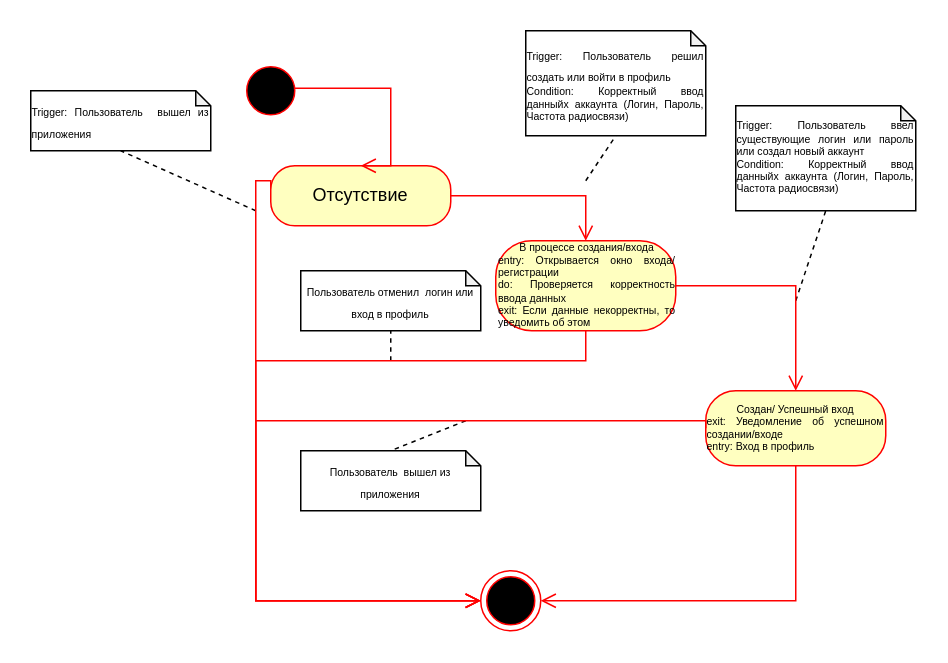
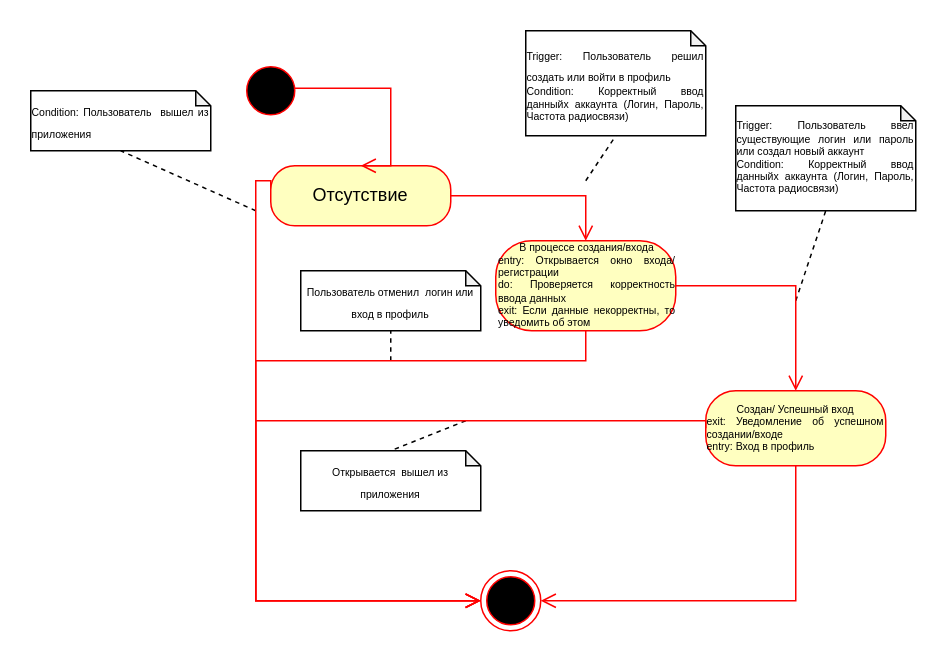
node "Trigger: Пользователь вышел из приложения": label "Trigger: Пользователь вышел из приложения" -> "Condition: Пользователь вышел из приложения"
node "Пользователь вышел из приложения": label "Пользователь вышел из приложения" -> "Открывается вышел из приложения"
